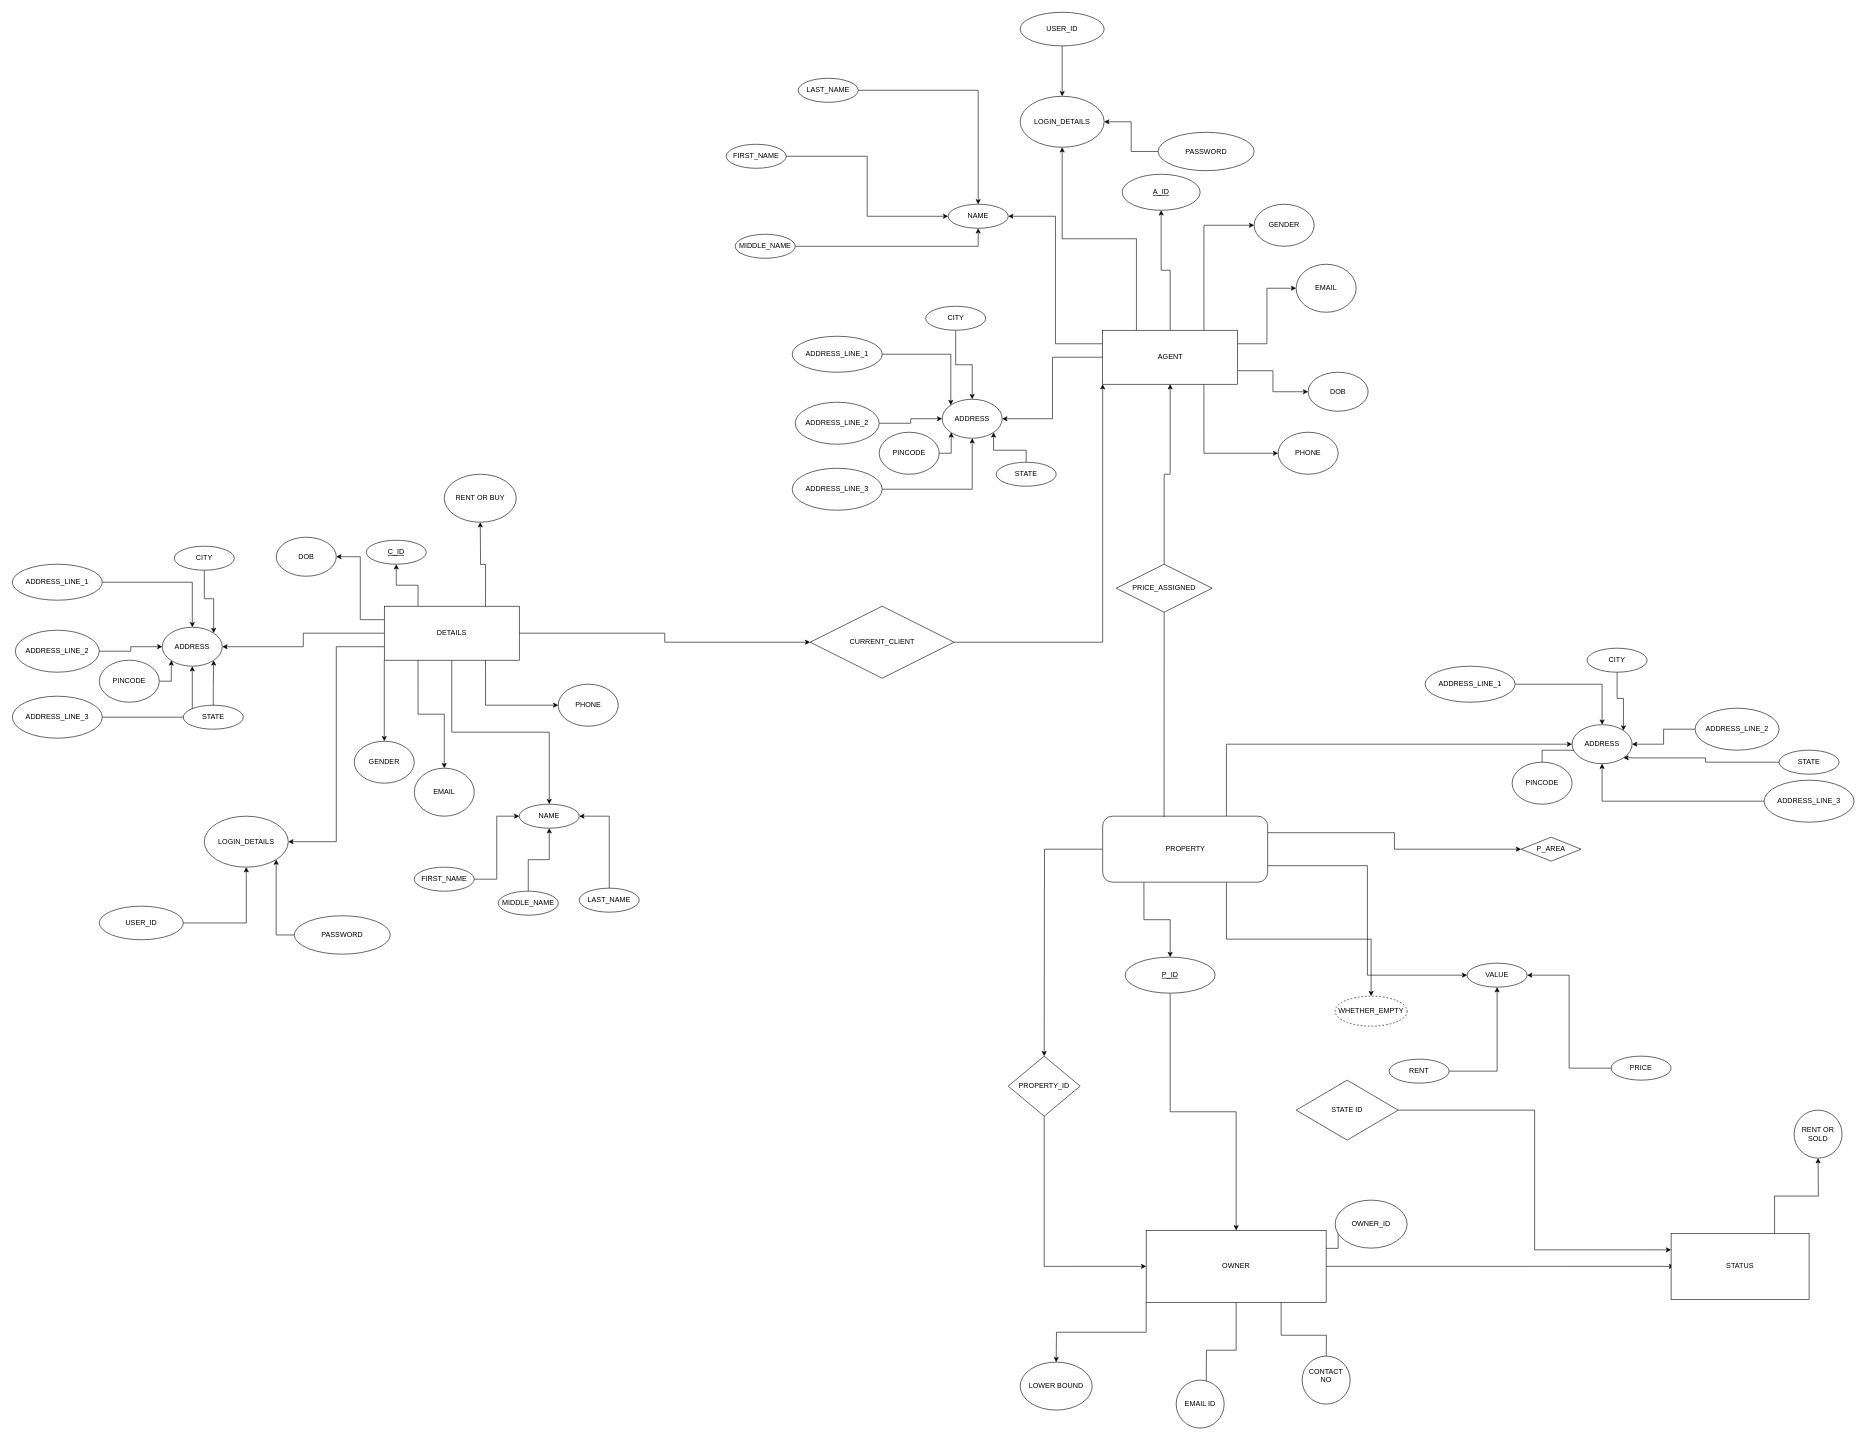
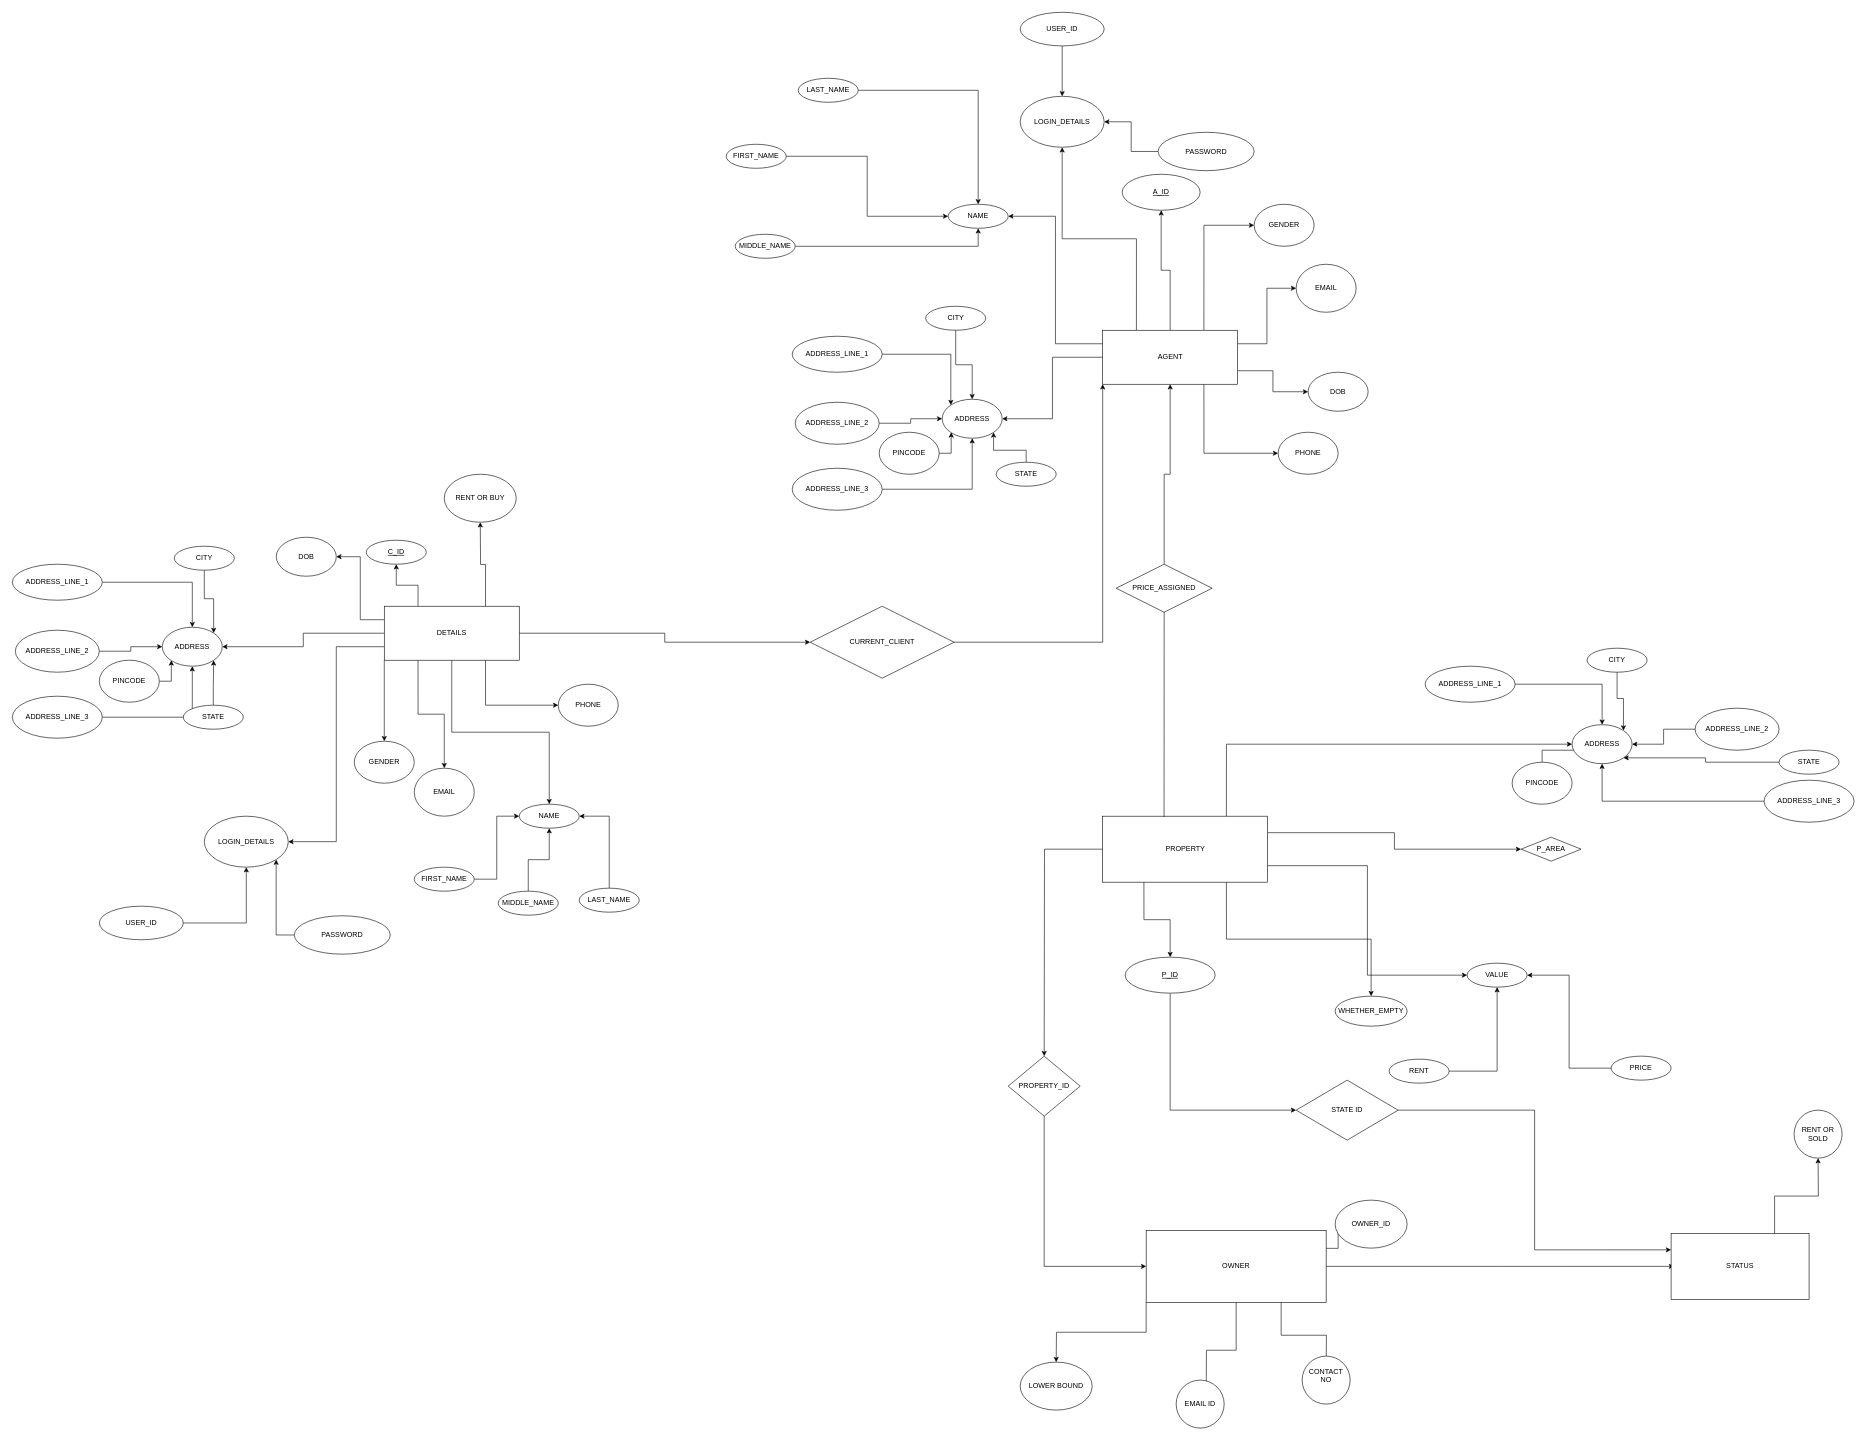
node "PROPERTY": shape rounded rectangle -> rectangle
node "WHETHER_EMPTY": style dashed -> solid
edge "P_ID" -> "OWNER": now "P_ID" -> "STATE ID"
